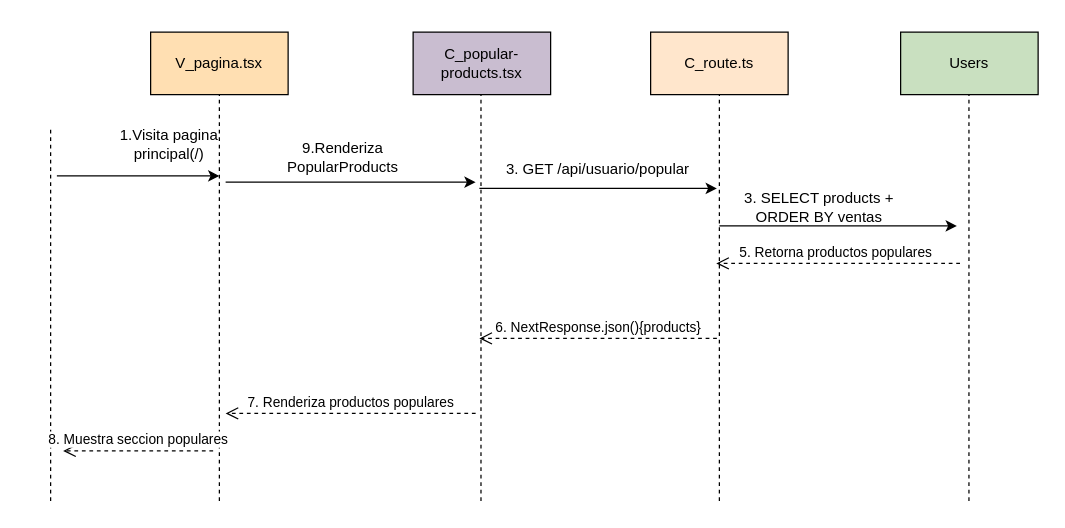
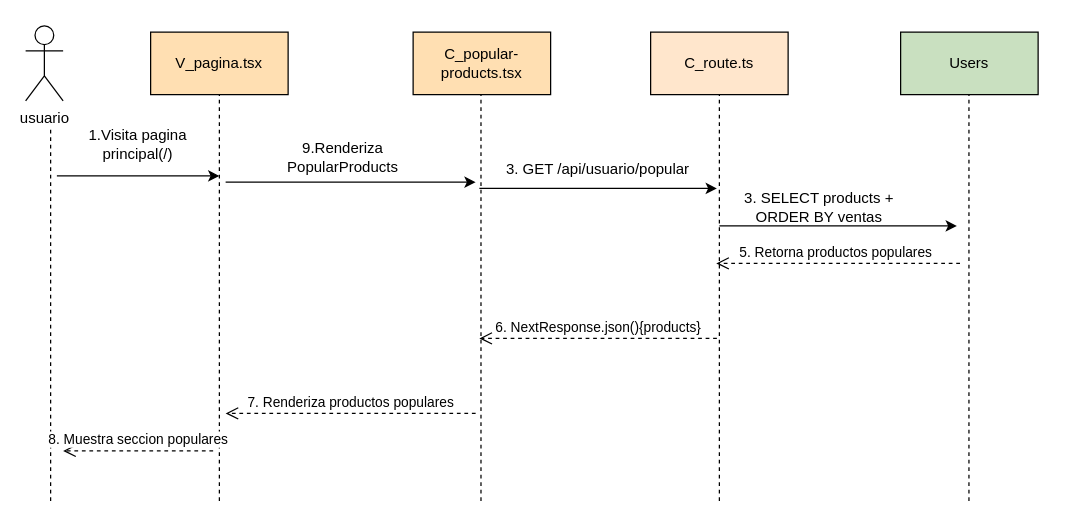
node "usuario": added
node "C_popular-products.tsx": fillcolor #c9bdd0 -> #ffdfb2
node "1.Visita pagina principal(/)": moved (169, 144) -> (138, 144)
